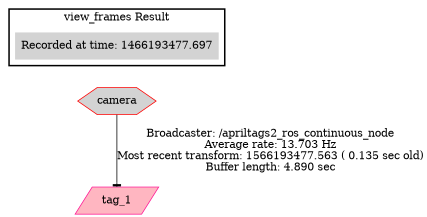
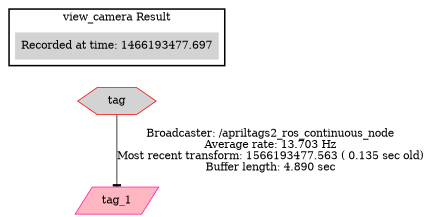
cluster "view_frames Result": label "view_frames Result" -> "view_camera Result"
node "camera": label "camera" -> "tag"
